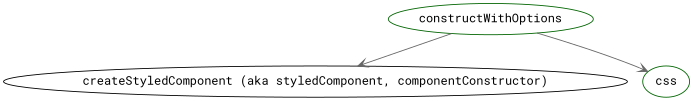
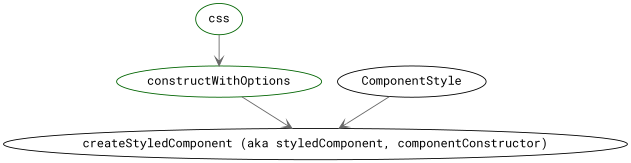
edge "constructWithOptions" -> "css": reversed
node "ComponentStyle": added
